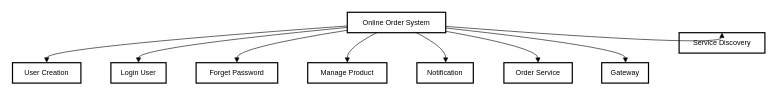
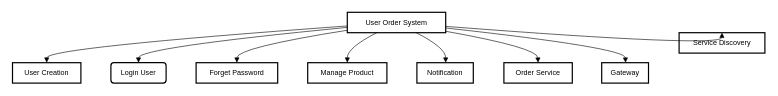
node "Online Order System": label "Online Order System" -> "User Order System"
node "Login User": shape rectangle -> rounded rectangle
